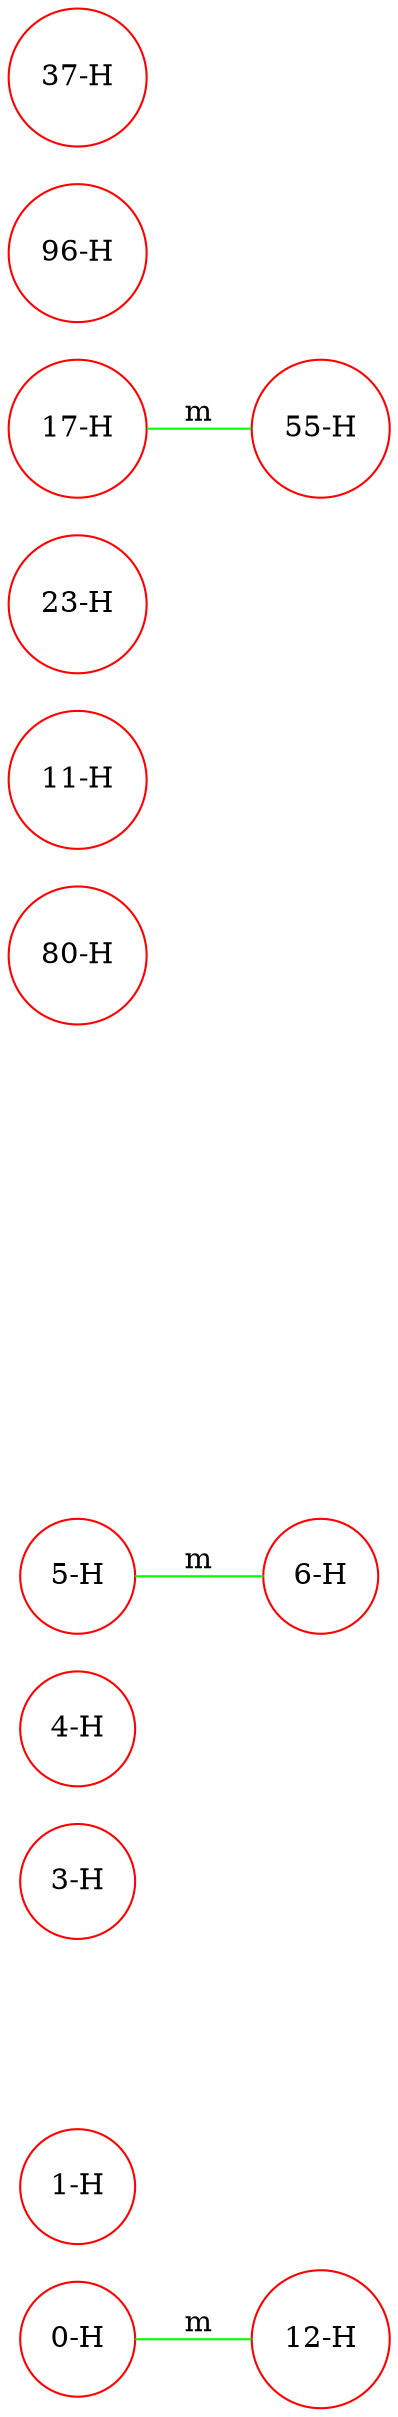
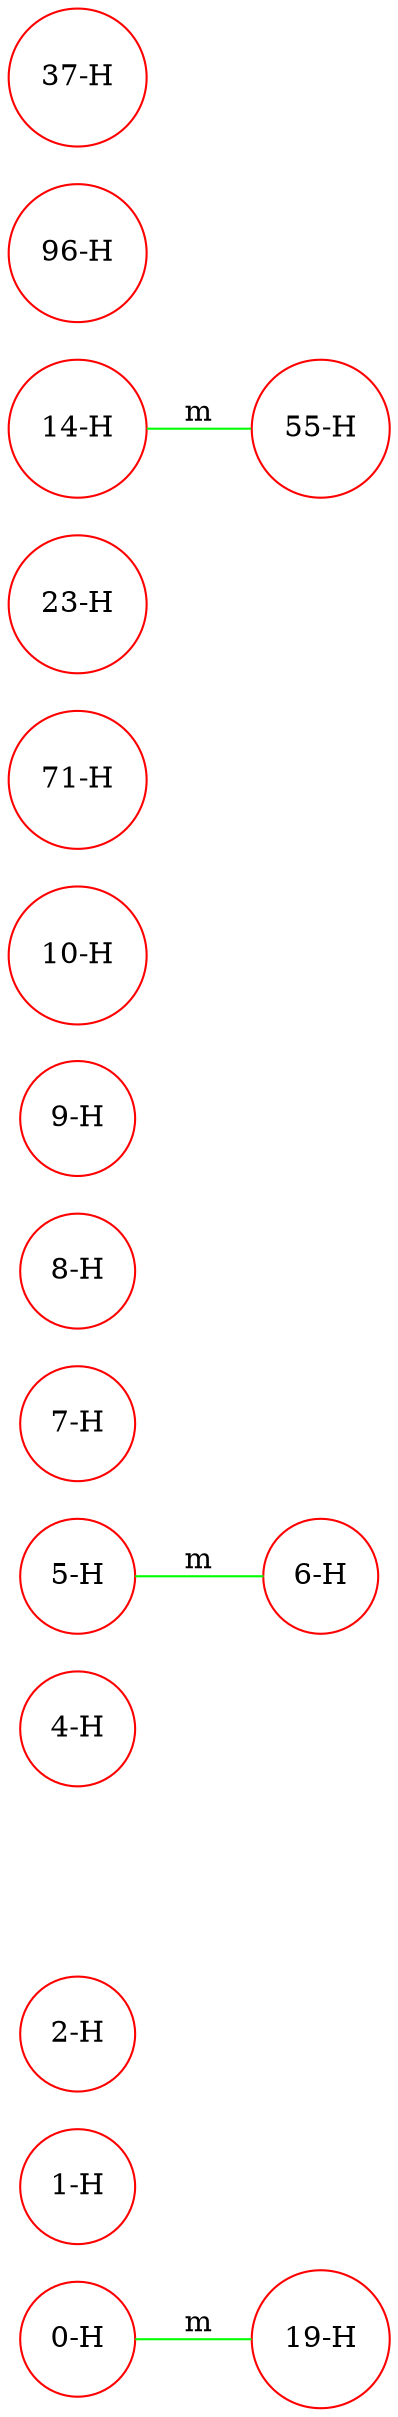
node "17-H": label "17-H" -> "14-H"
node "11-H": label "11-H" -> "71-H"
node "80-H": label "80-H" -> "10-H"
node "9-H": added
node "8-H": added
node "7-H": added
node "3-H": removed
node "2-H": added
node "12-H": label "12-H" -> "19-H"
